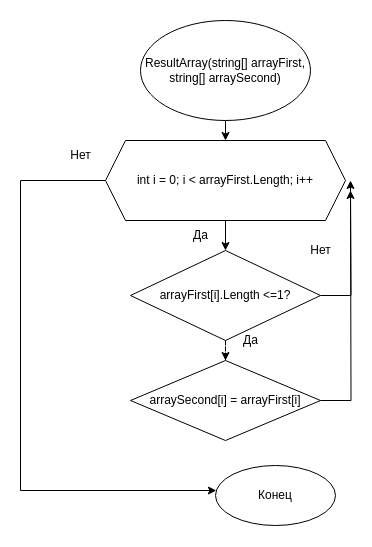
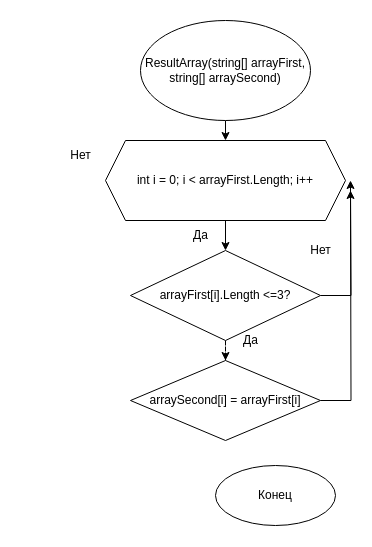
node "arrayFirst[i].Length <=1?": label "arrayFirst[i].Length <=1?" -> "arrayFirst[i].Length <=3?"
edge "int i = 0; i < arrayFirst.Length; i++" -> "Конец": removed
